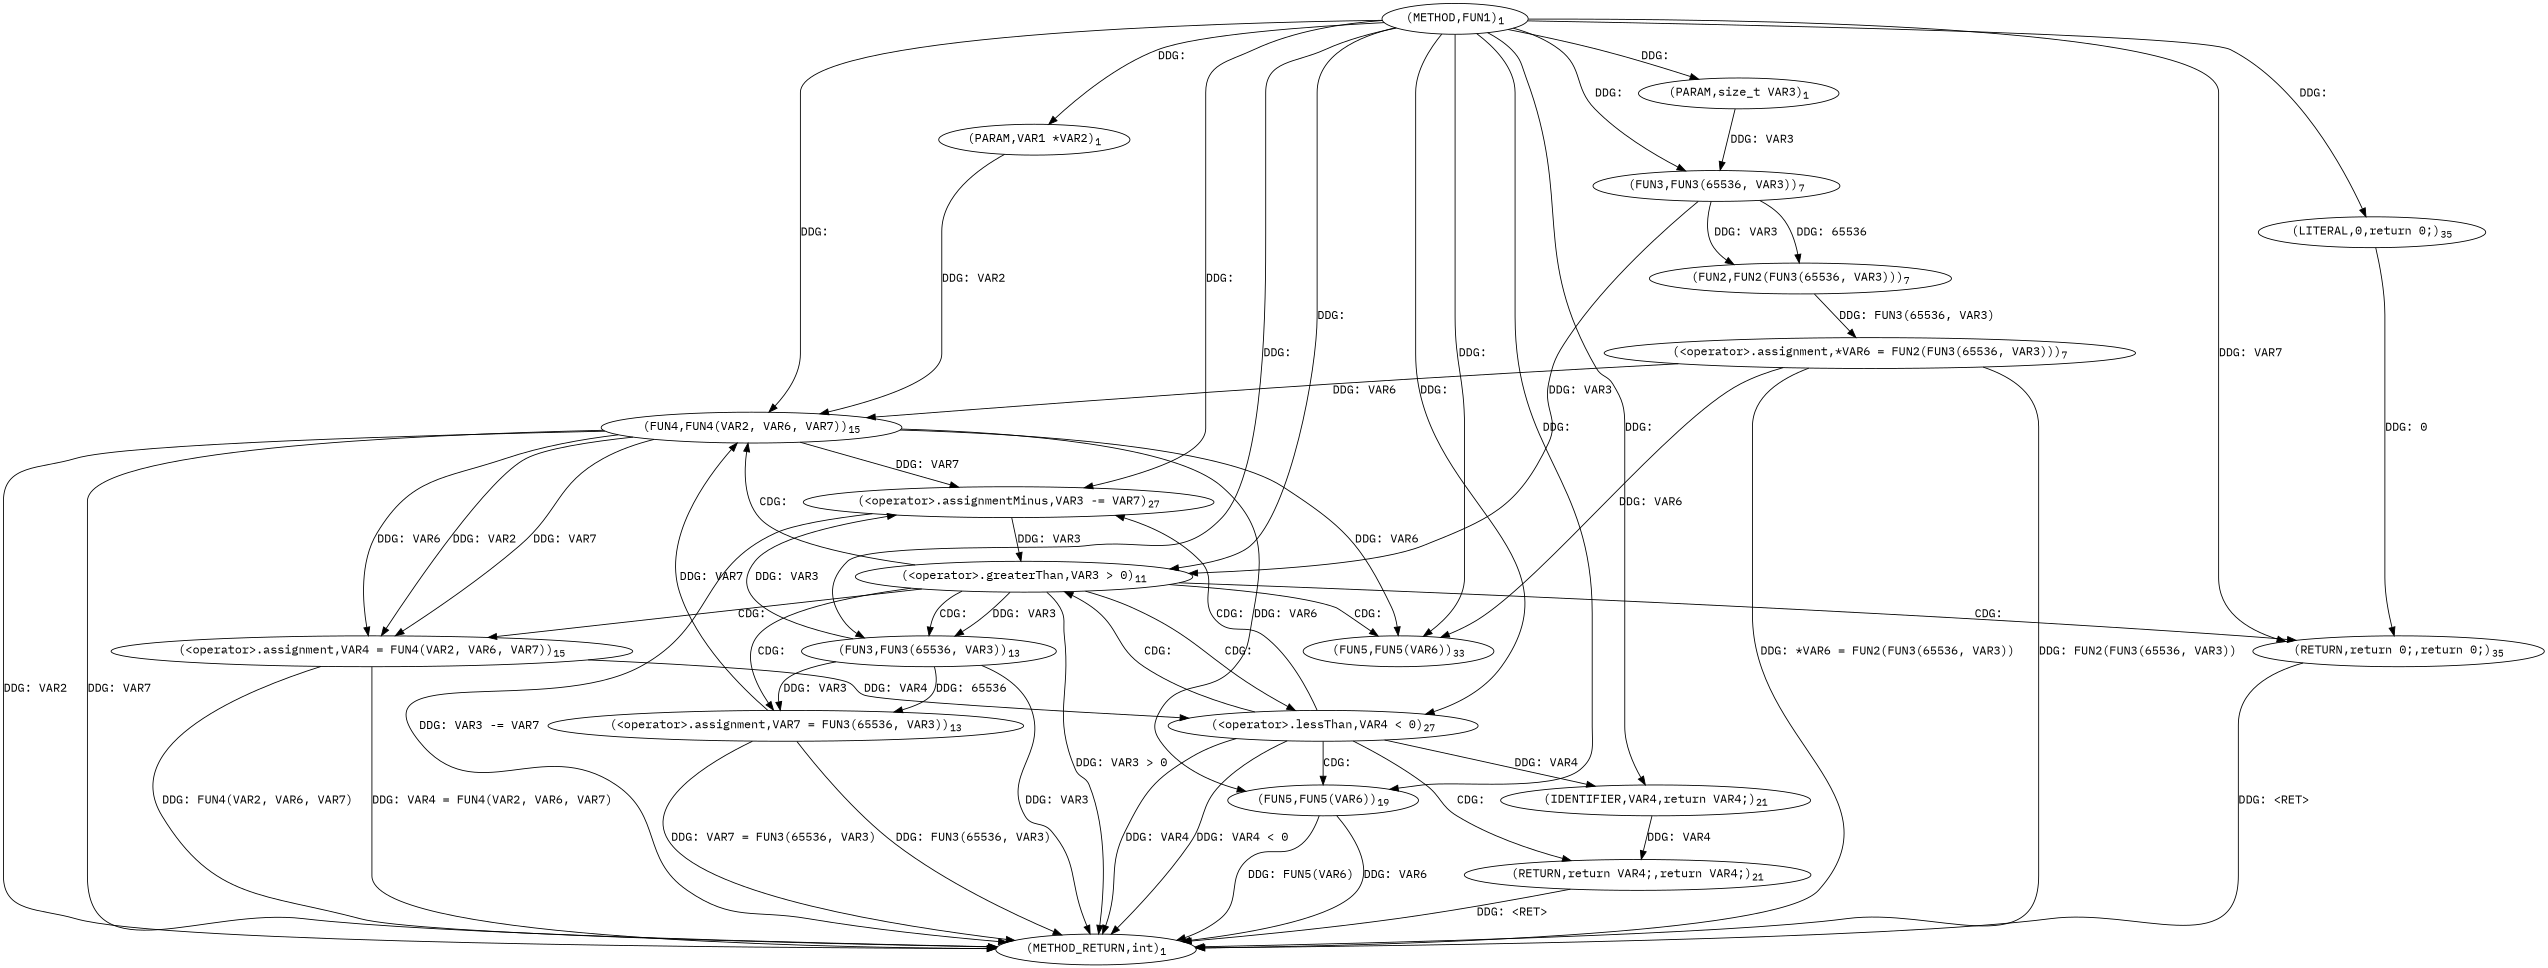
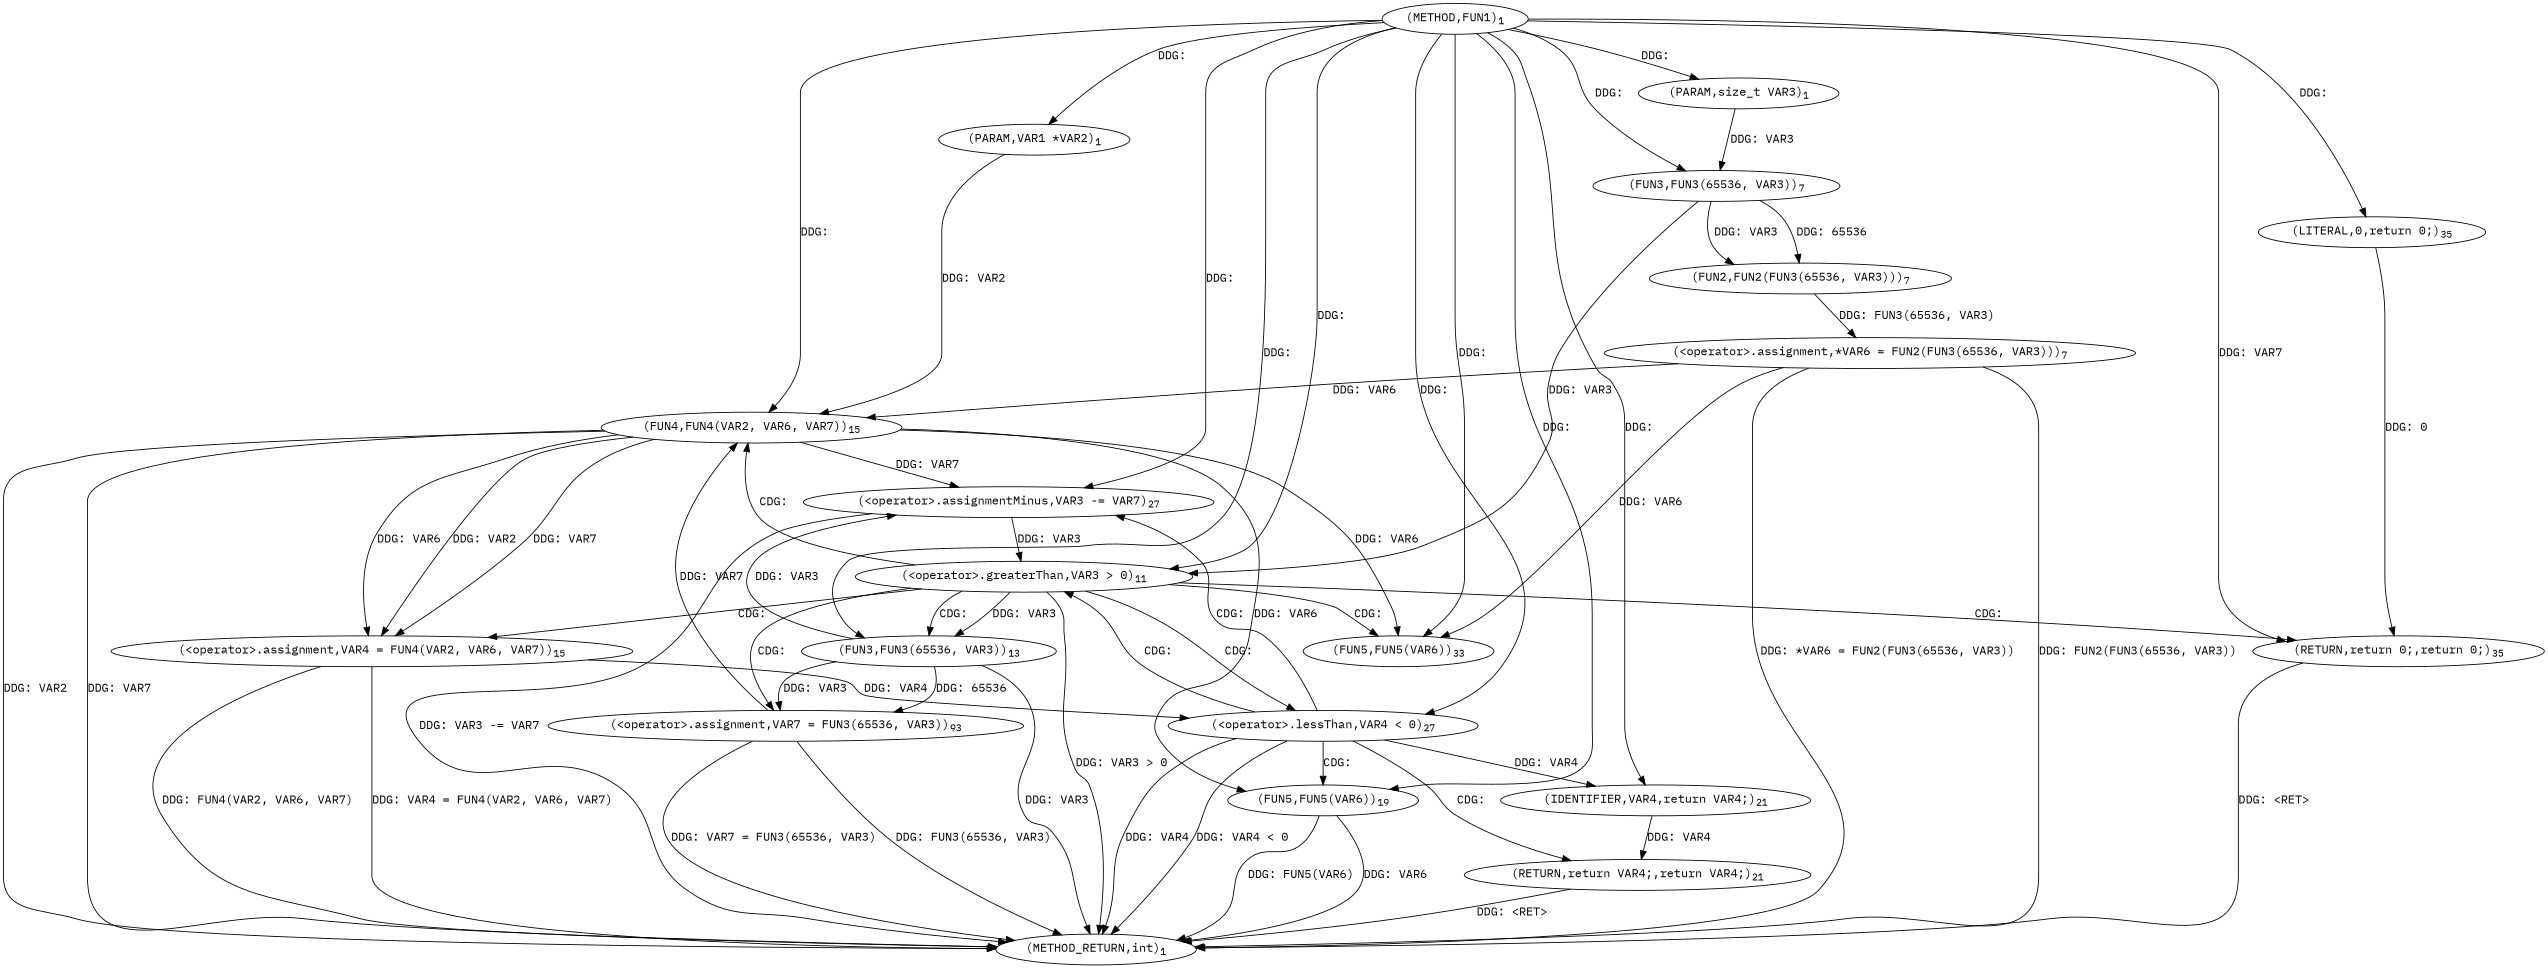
node "(<operator>.assignment,VAR7 = FUN3(65536, VAR3))": text "13" -> "93"
